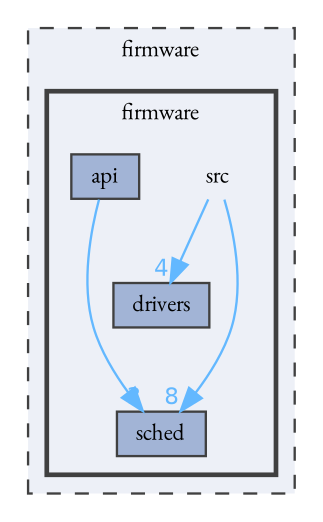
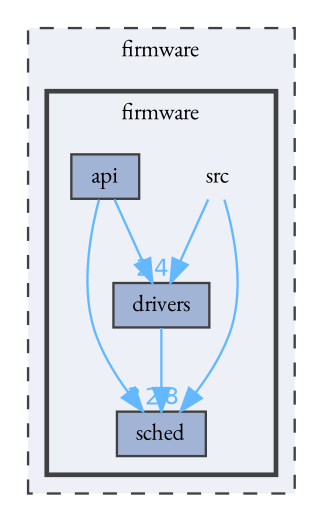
edge "api" -> "drivers": added
edge "drivers" -> "sched": added
